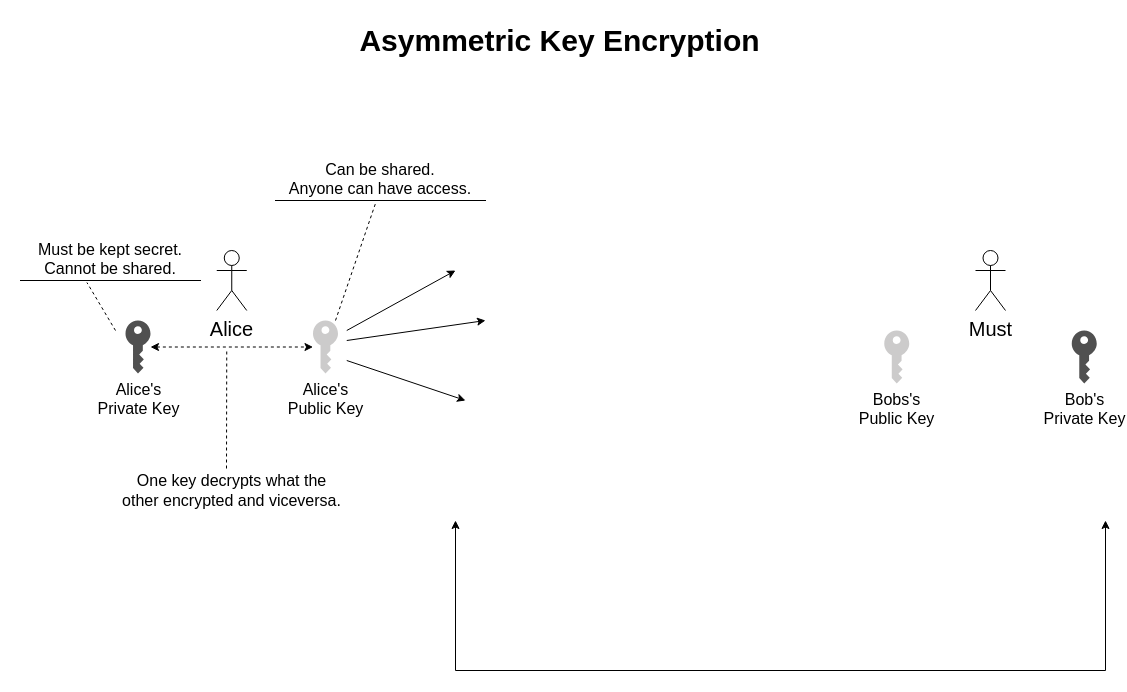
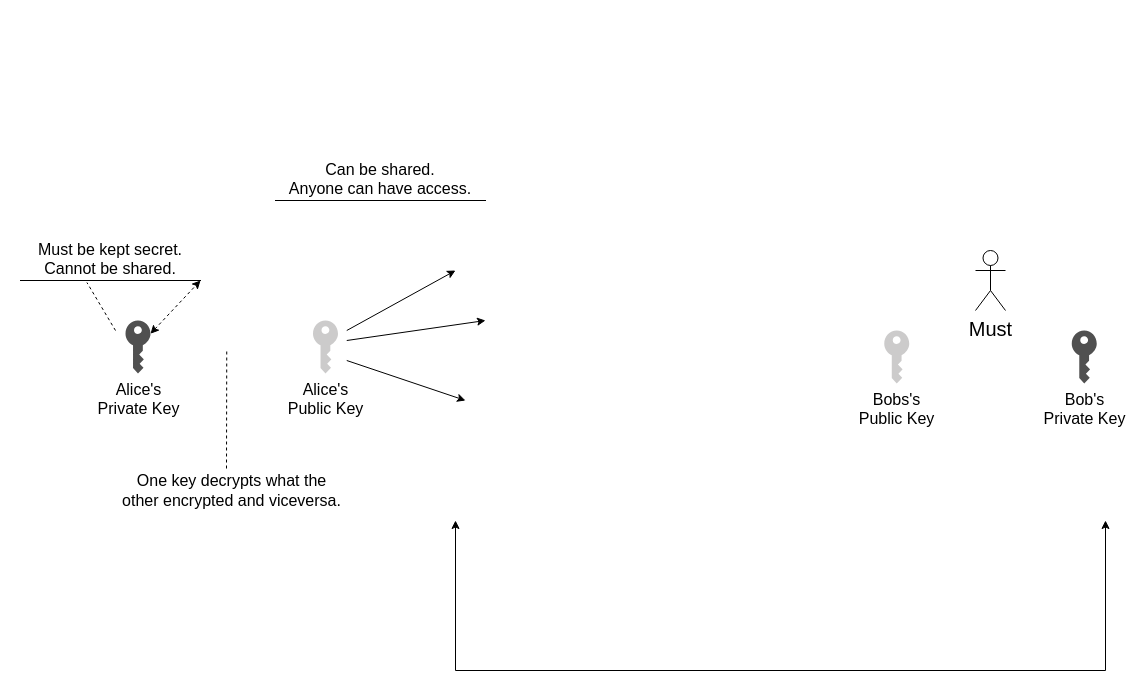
node "Asymmetric Key Encryption": removed
edge "Can be shared. Anyone can have access." -- "Alice'sPublic Key": removed
node "Alice": removed
edge "Alice'sPrivate Key" -- "Alice'sPublic Key": now "Alice'sPrivate Key" -- "Must be kept secret. Cannot be shared."
